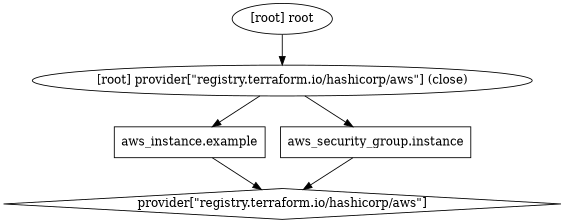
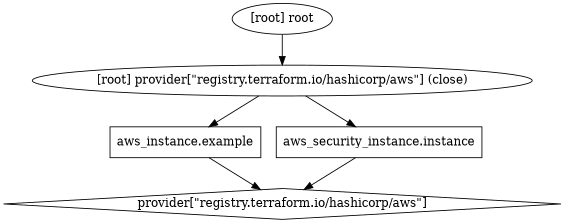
node "aws_security_group.instance": label "aws_security_group.instance" -> "aws_security_instance.instance"
